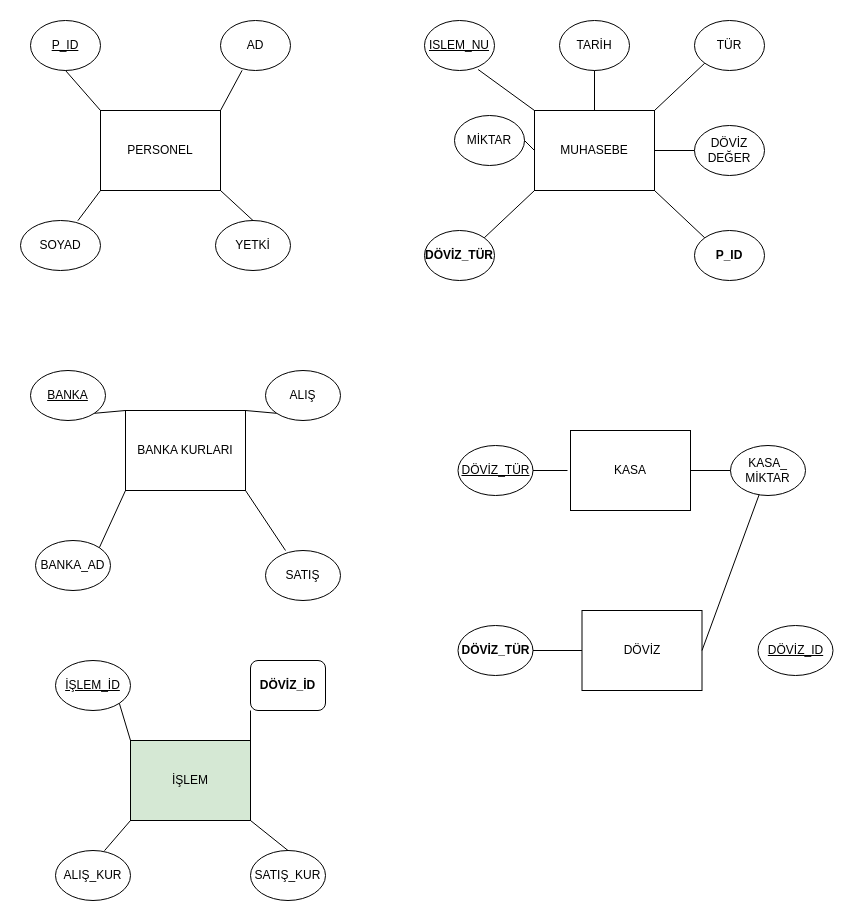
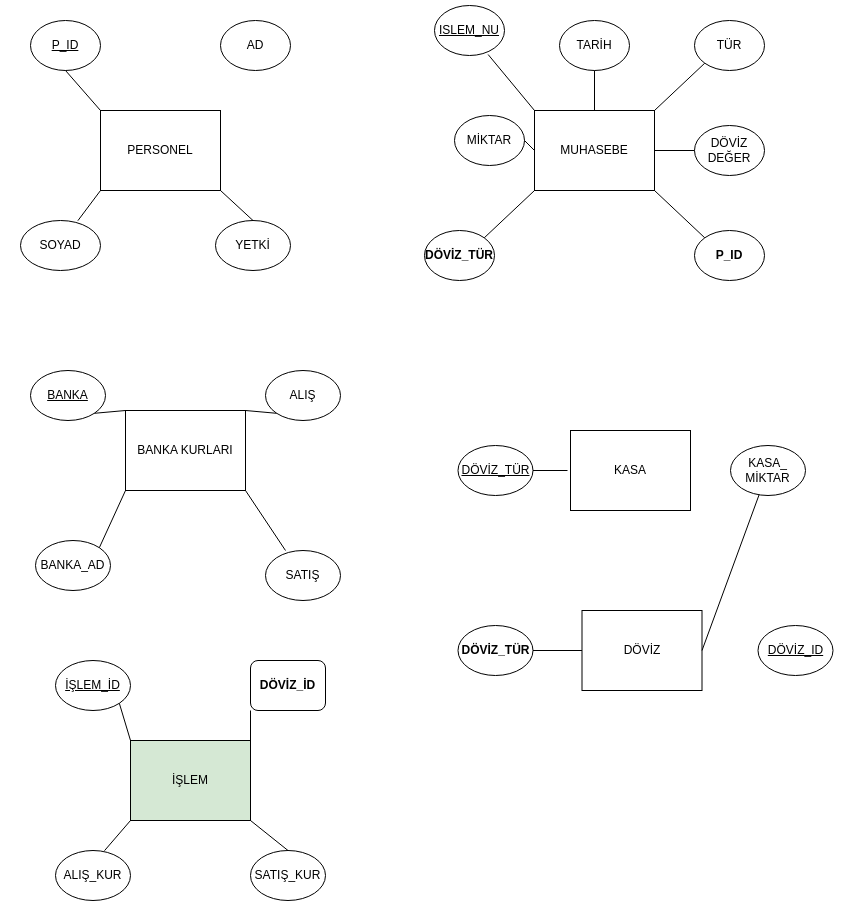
node "ISLEM_NU": moved (460, 46) -> (470, 31)
edge "AD" -- "PERSONEL": removed
edge "KASA" -- "KASA_ MİKTAR": removed
